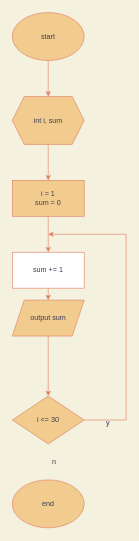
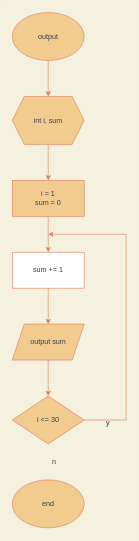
node "start": label "start" -> "output"
node "output sum": moved (48, 318) -> (48, 342)
